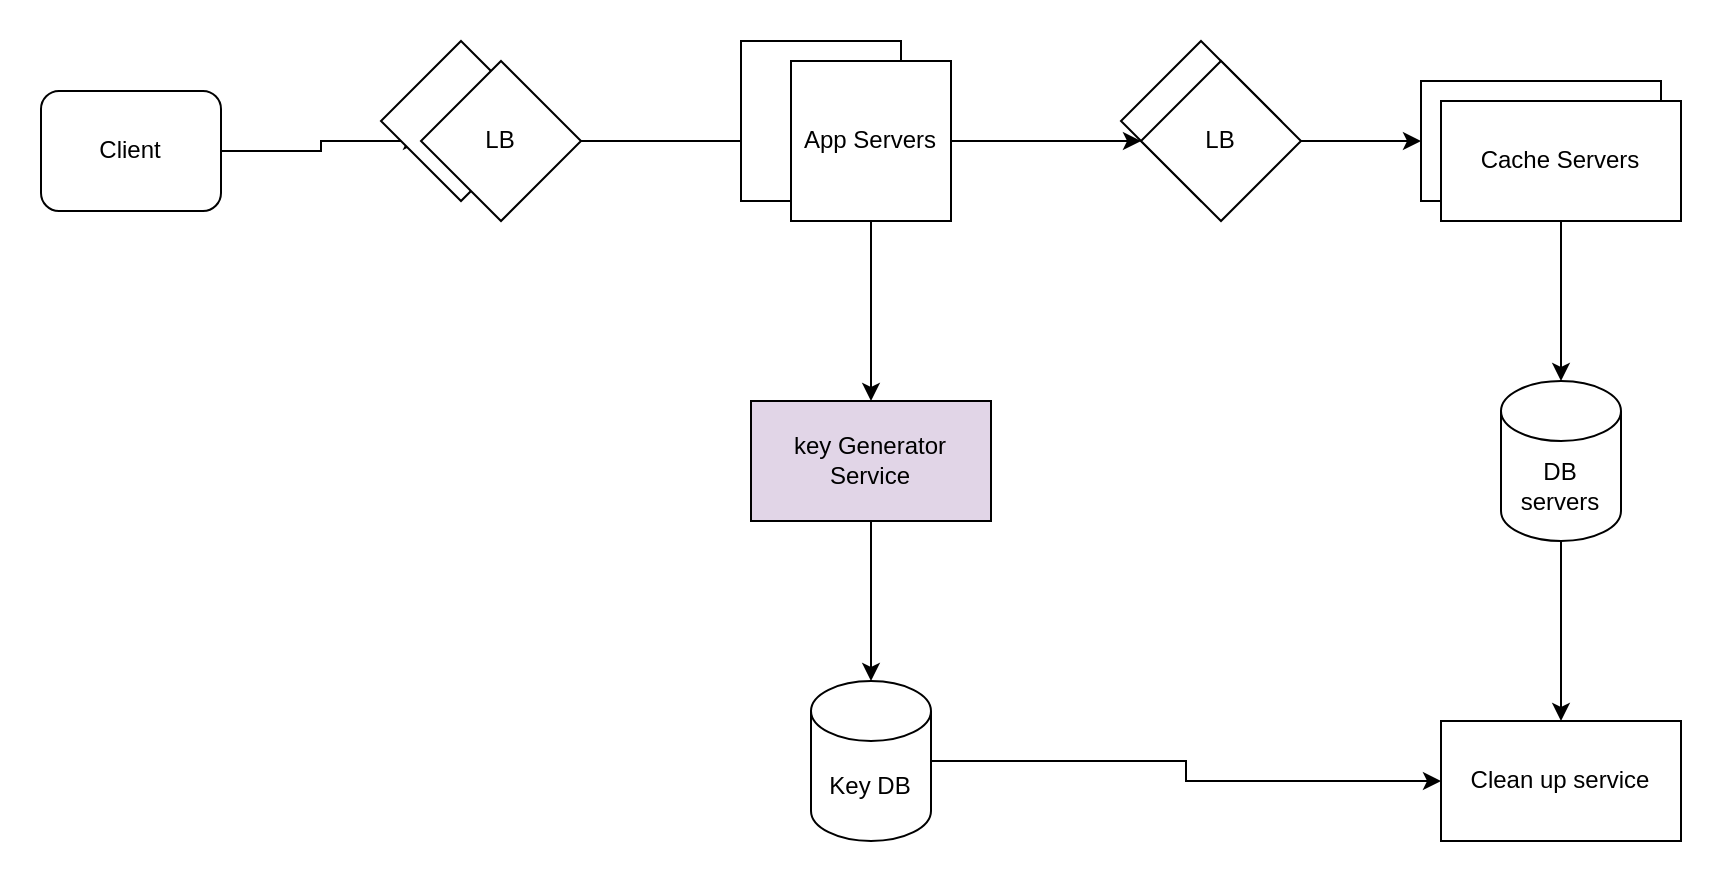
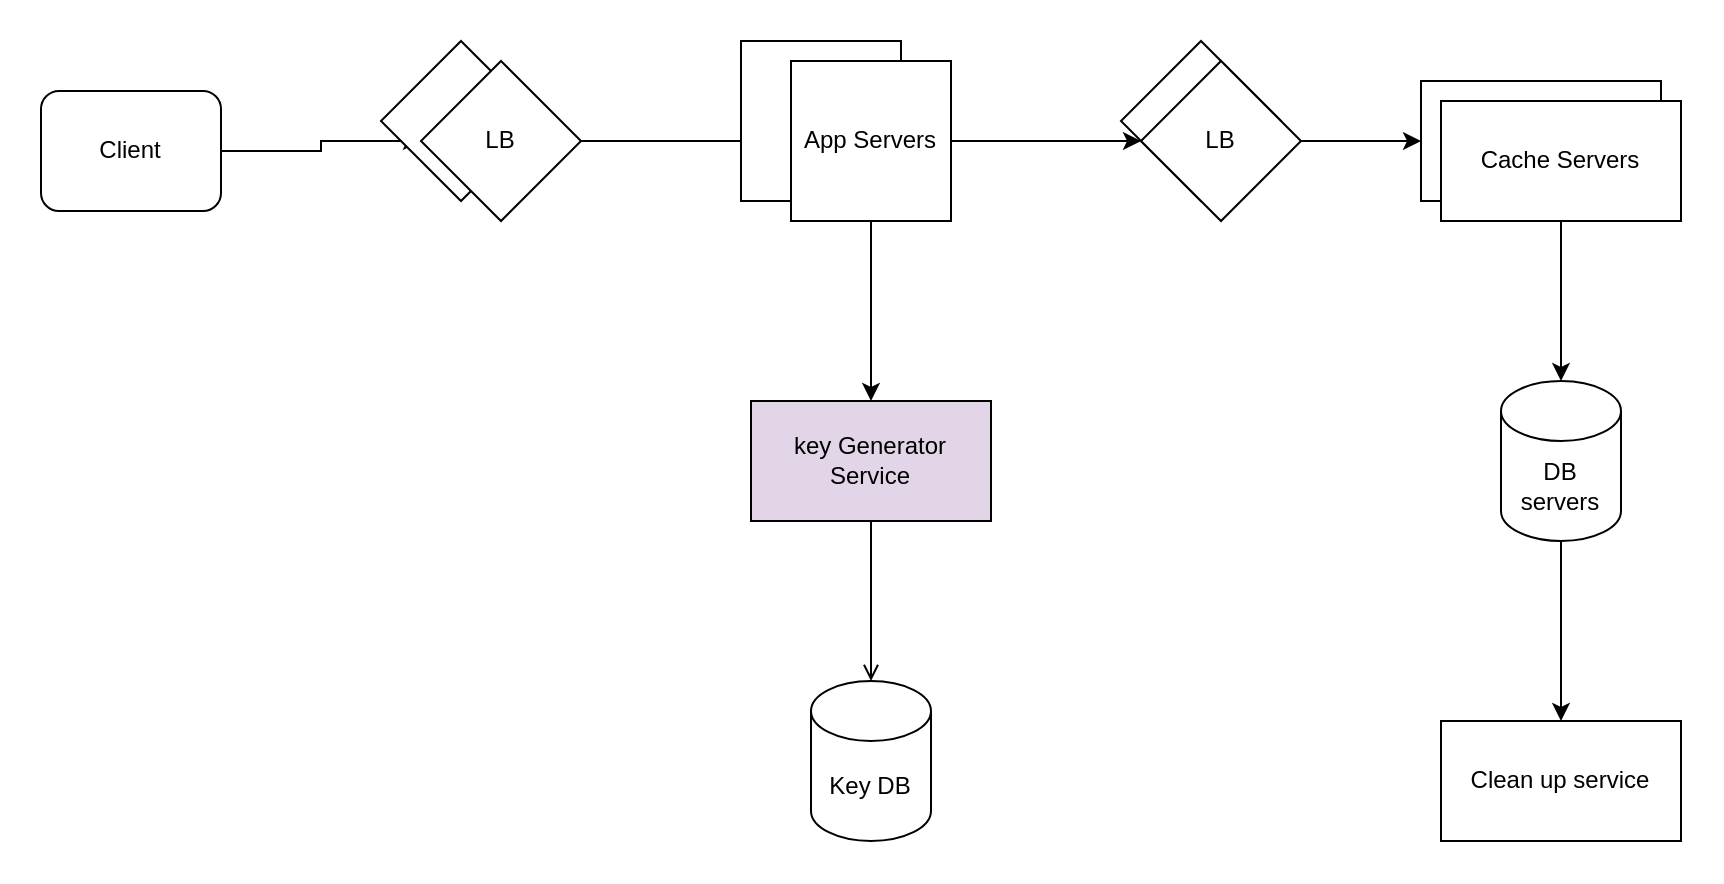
edge "key Generator Service" -> "Key DB": arrowhead classic -> open
edge "Key DB" -> "Clean up service": removed
